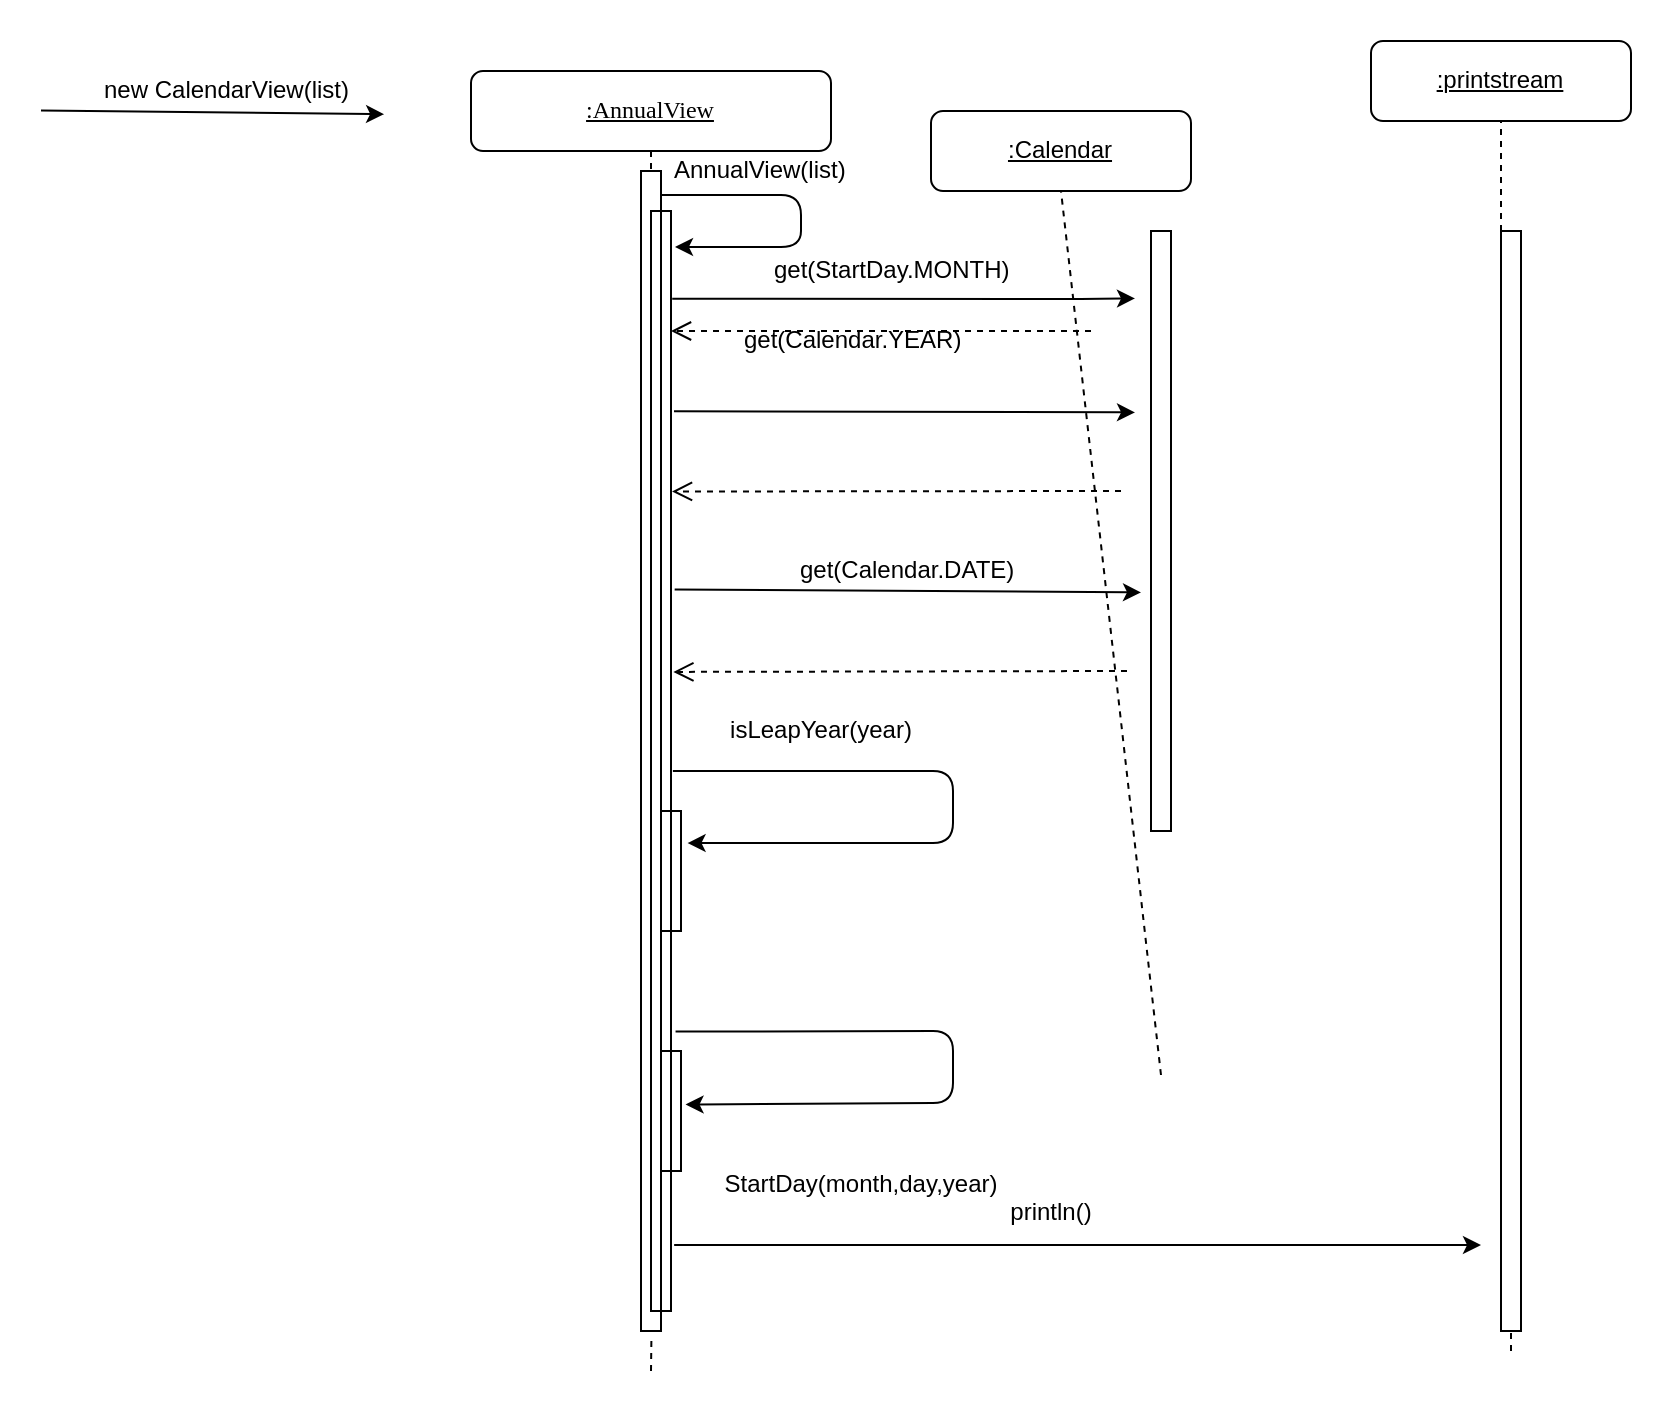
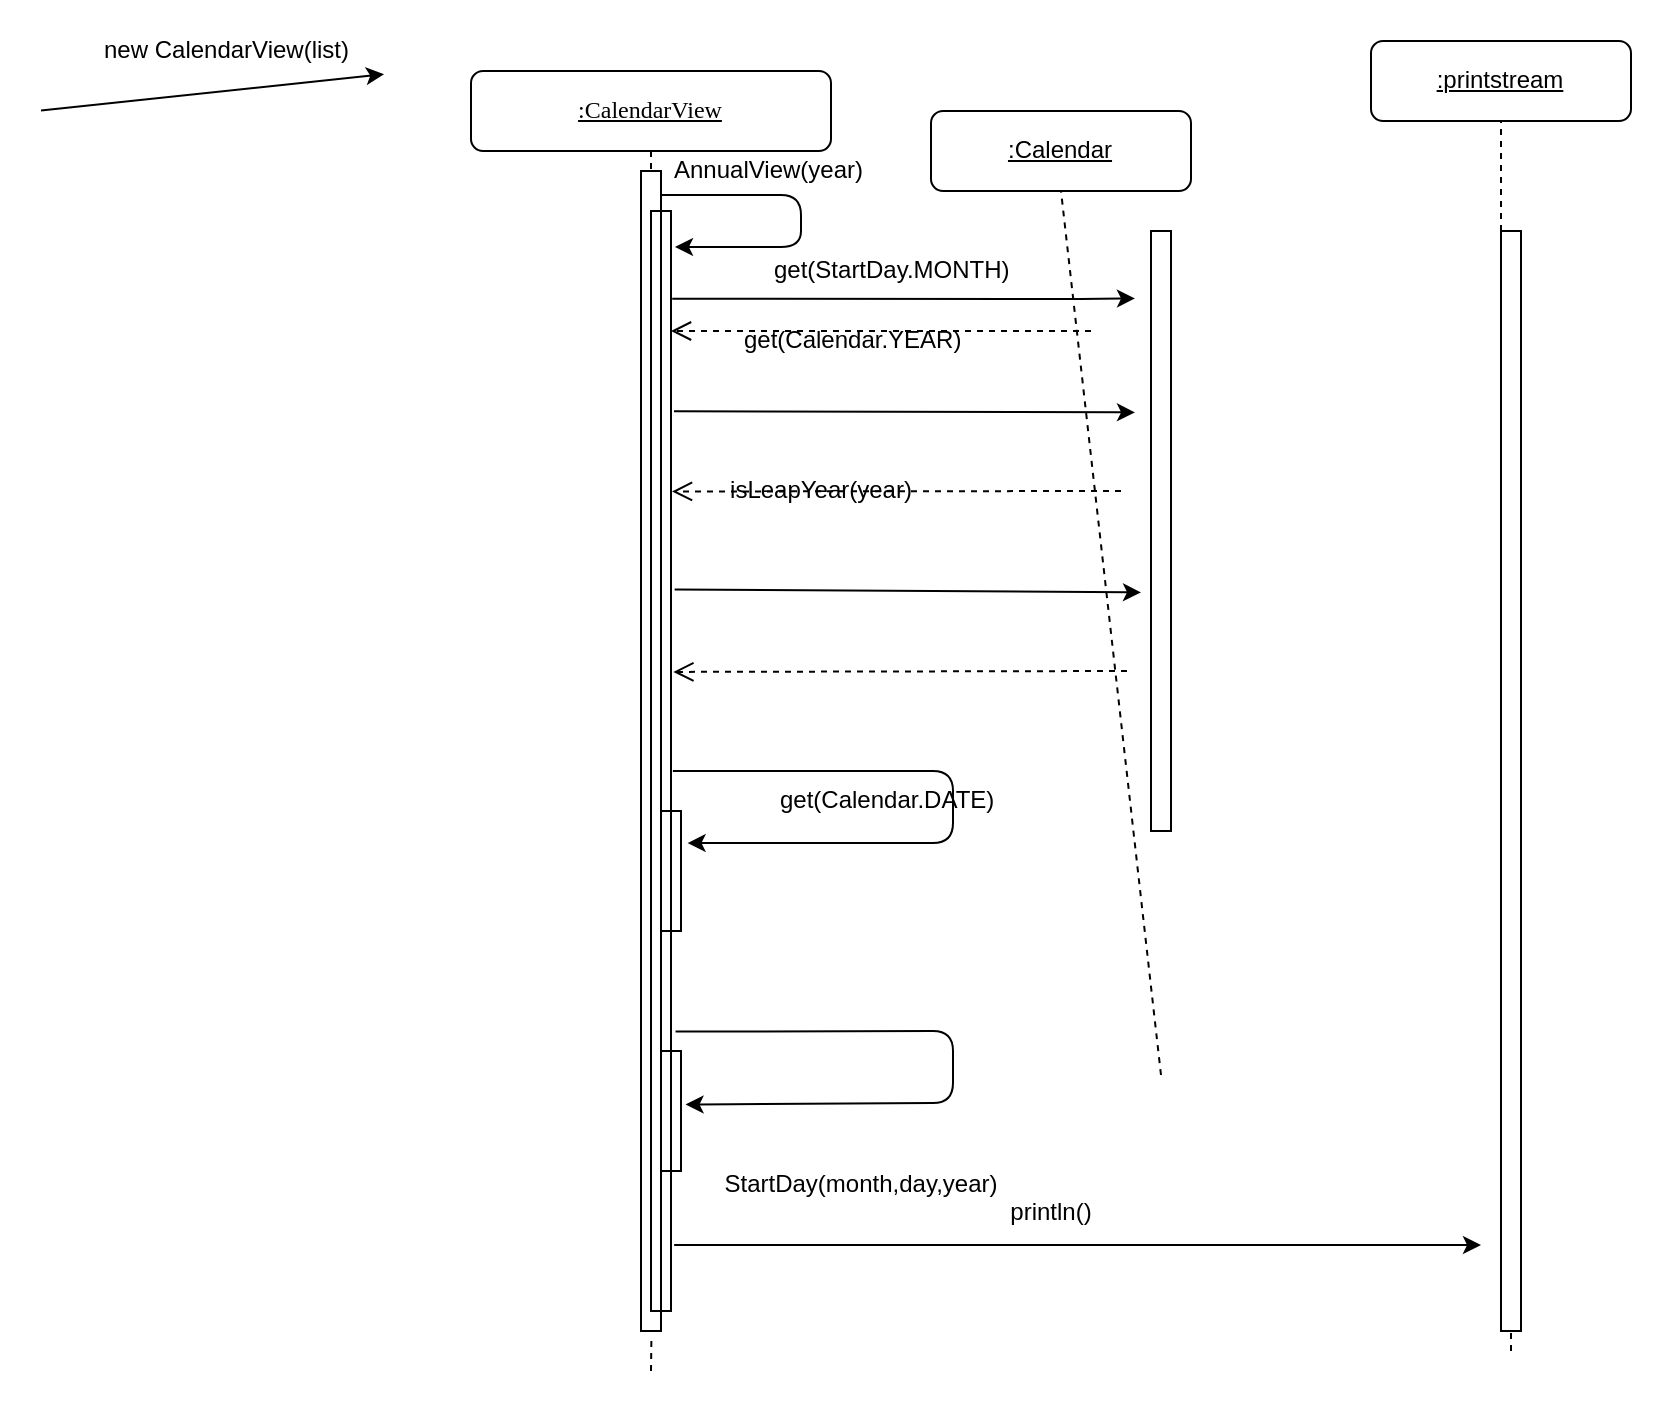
node "new CalendarView(list)": moved (241, 91) -> (241, 51)
node ":AnnualView": label ":AnnualView" -> ":CalendarView"
node "AnnualView(list)": label "AnnualView(list)" -> "AnnualView(year)"
node "get(Calendar.DATE)": moved (917, 571) -> (897, 801)
node "isLeapYear(year)": moved (821, 731) -> (821, 491)
